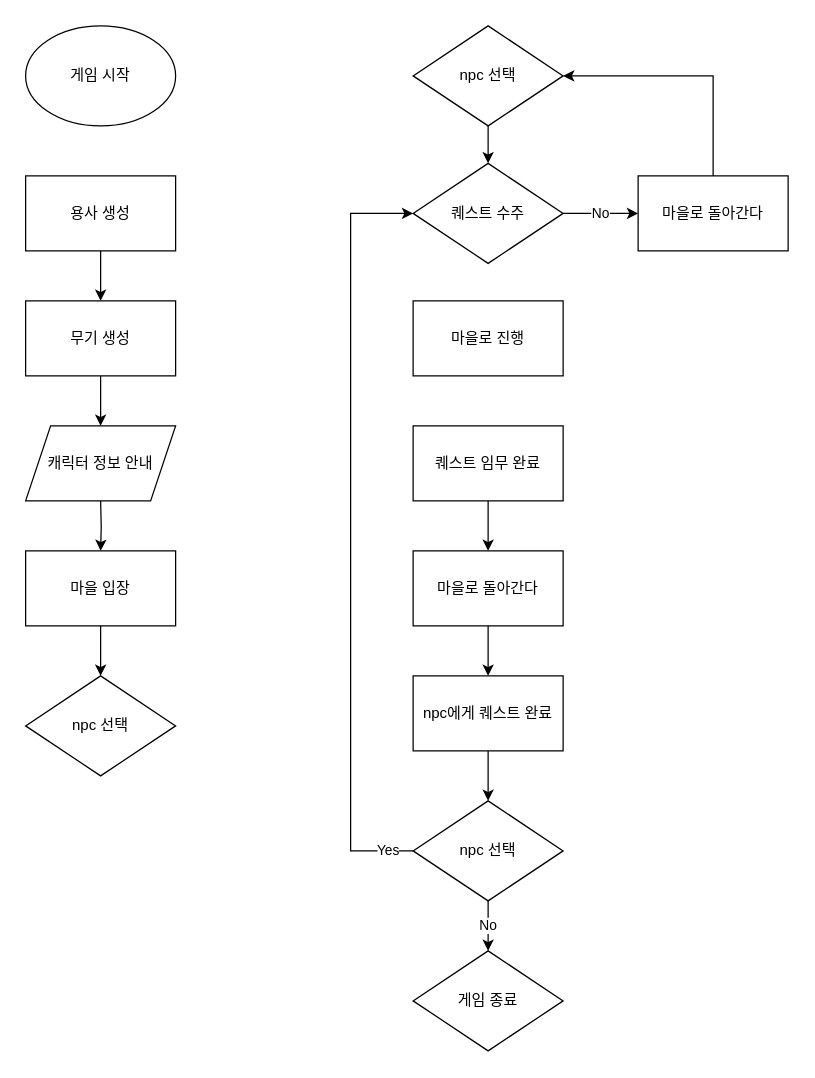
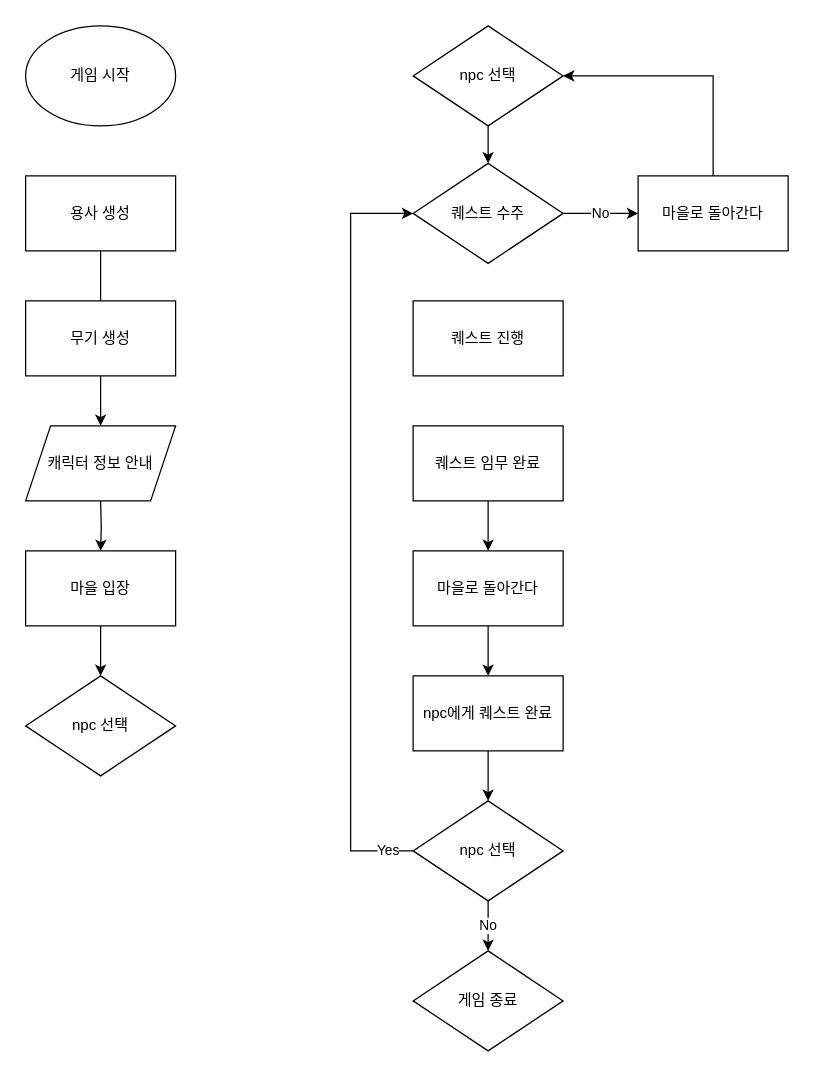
edge "용사 생성" -> "무기 생성": arrowhead classic -> none
node "마을로 진행": label "마을로 진행" -> "퀘스트 진행"
